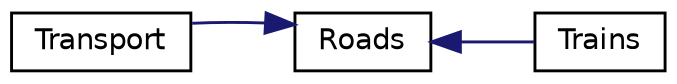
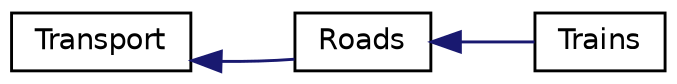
edge "Transport" -> "Roads": reversed
